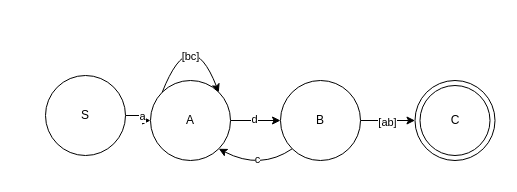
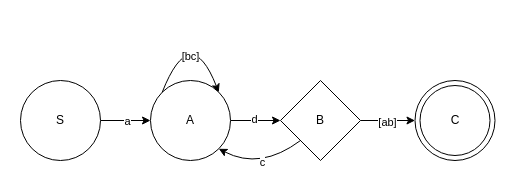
node "S": moved (86, 116) -> (61, 121)
node "B": shape ellipse -> diamond
